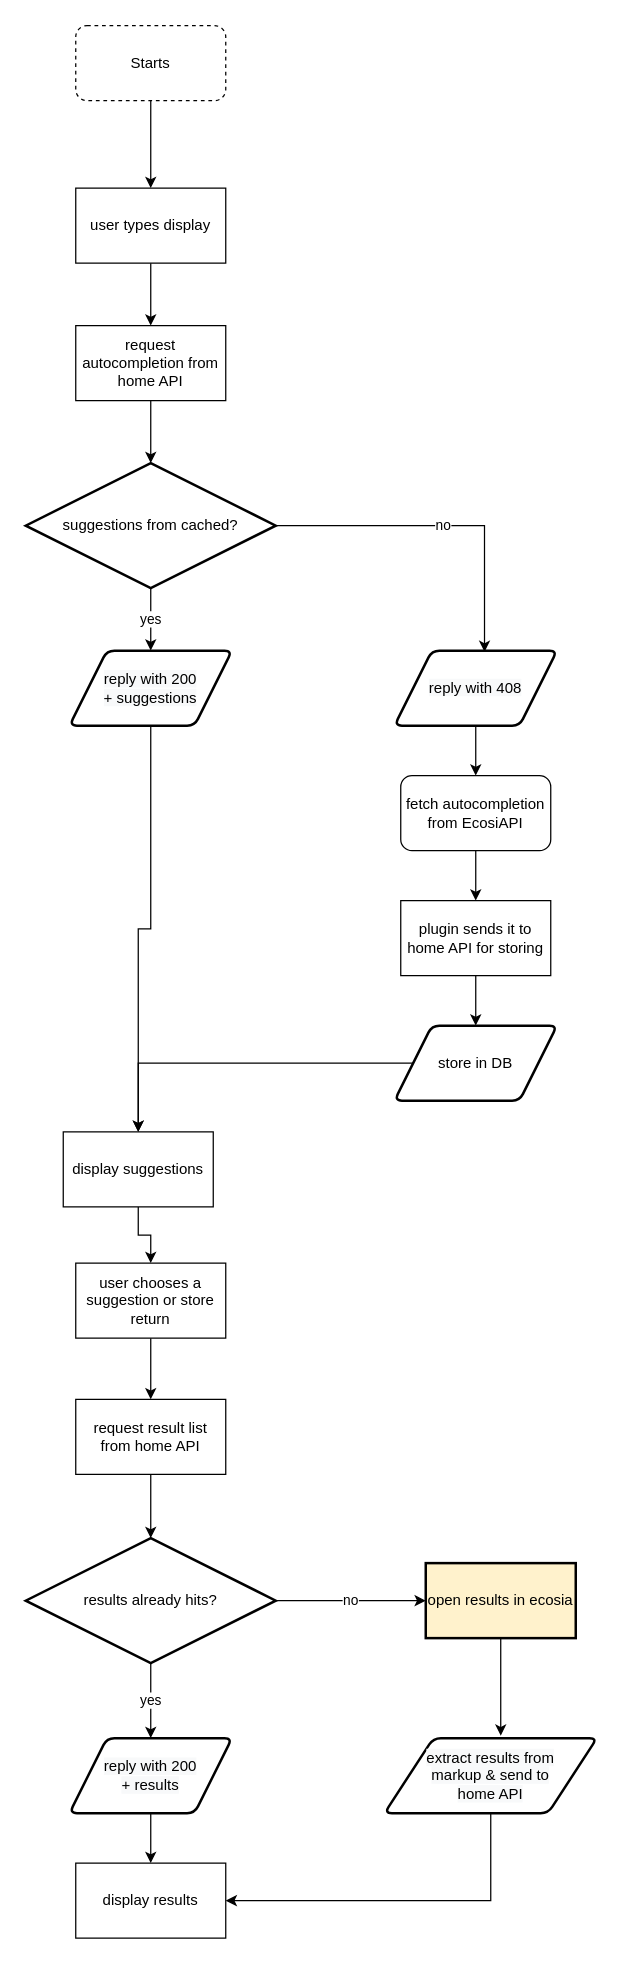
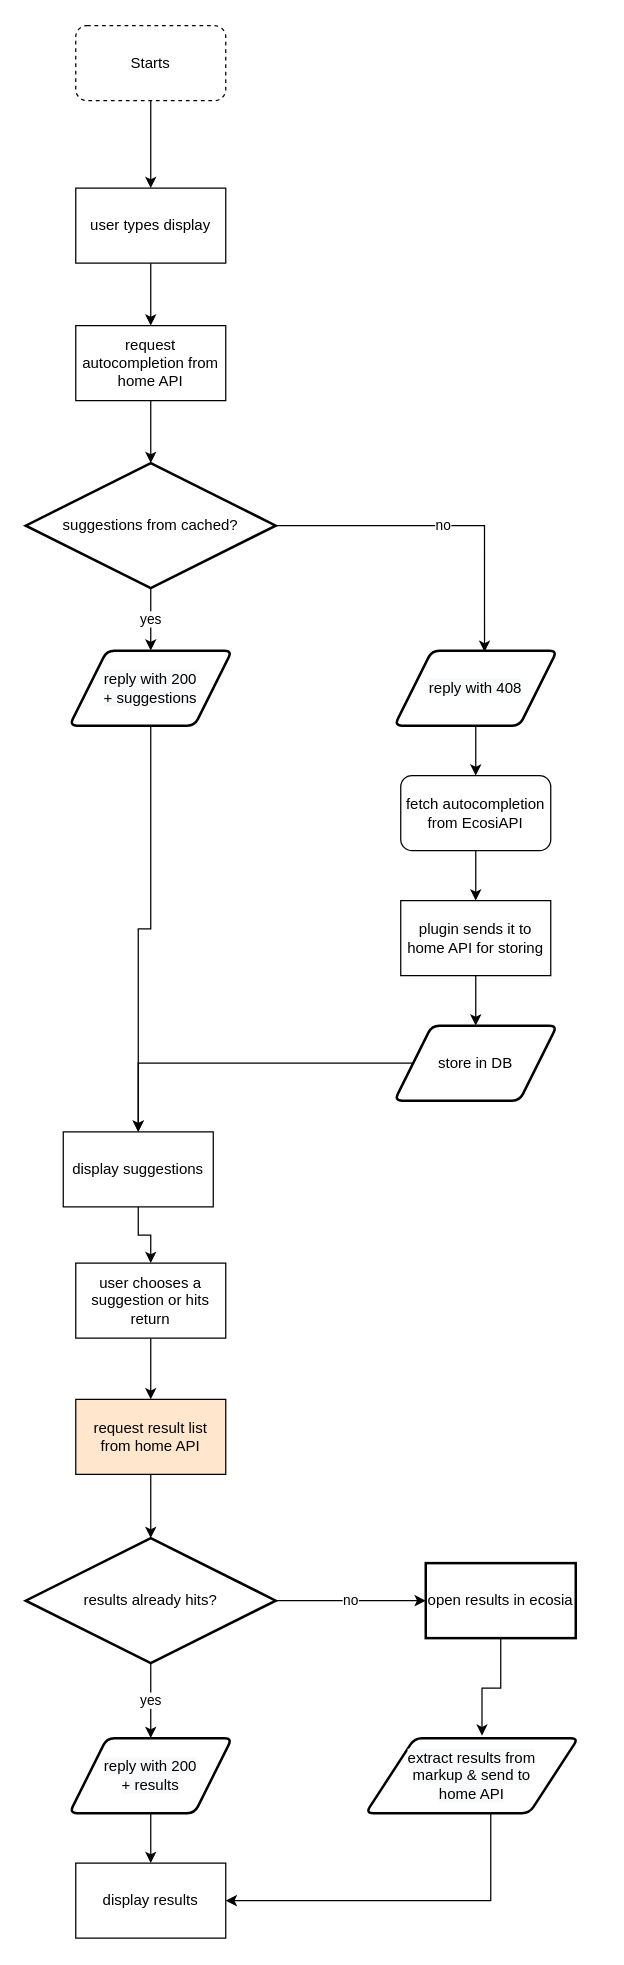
node "user chooses a suggestion or store return": label "user chooses a suggestion or store return" -> "user chooses a suggestion or hits return"
node "request result list from home API": fillcolor #ffffff -> #ffe6cc
node "open results in ecosia": fillcolor #fff2cc -> #ffffff
node "extract results from markup & send to home API": moved (491, 1776) -> (472, 1776)
